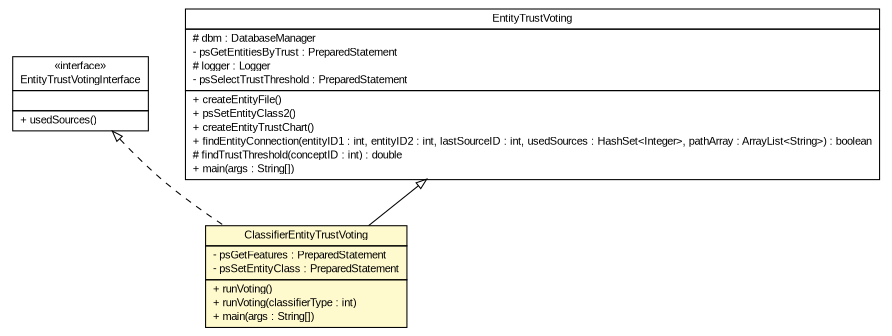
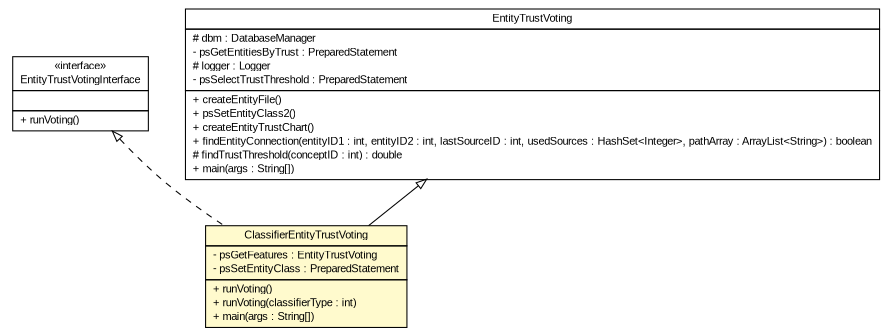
node "EntityTrustVotingInterface": text "+ usedSources()" -> "+ runVoting()"
node "ClassifierEntityTrustVoting": text "- psGetFeatures : PreparedStatement" -> "- psGetFeatures : EntityTrustVoting"
